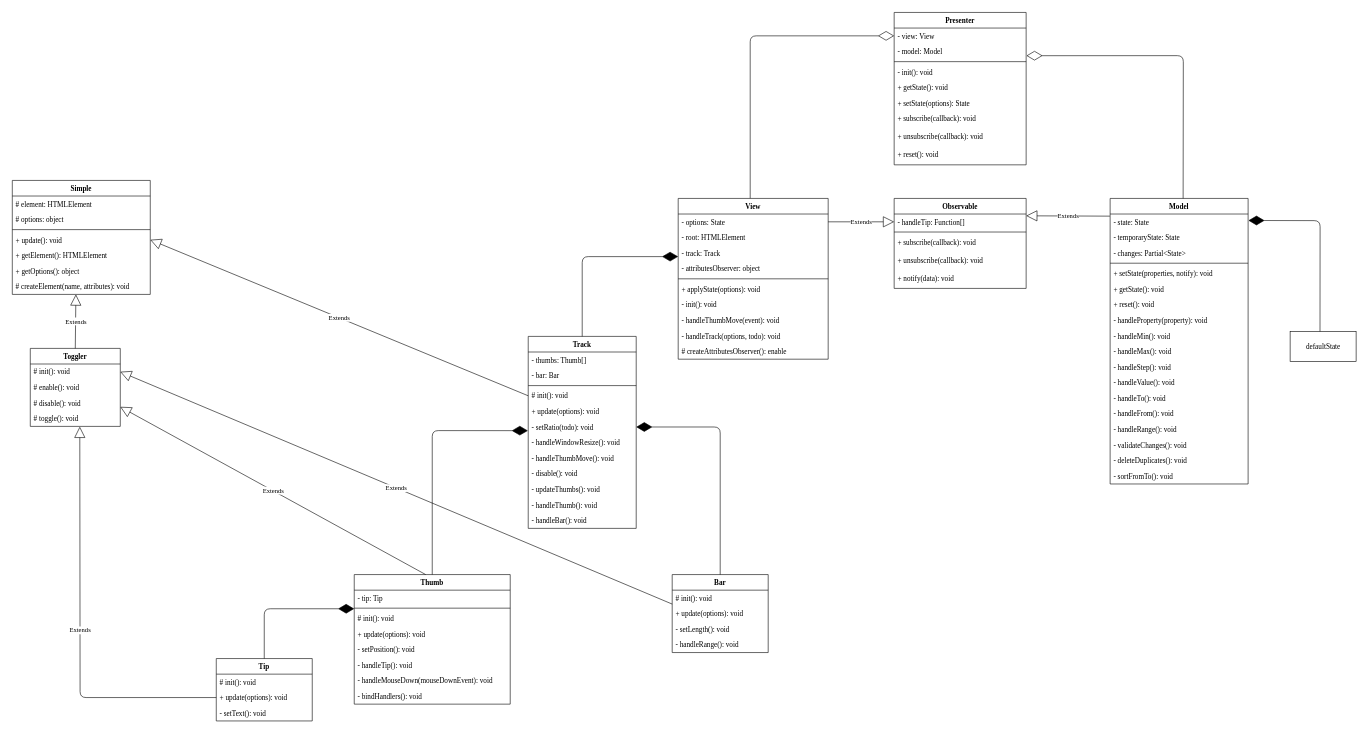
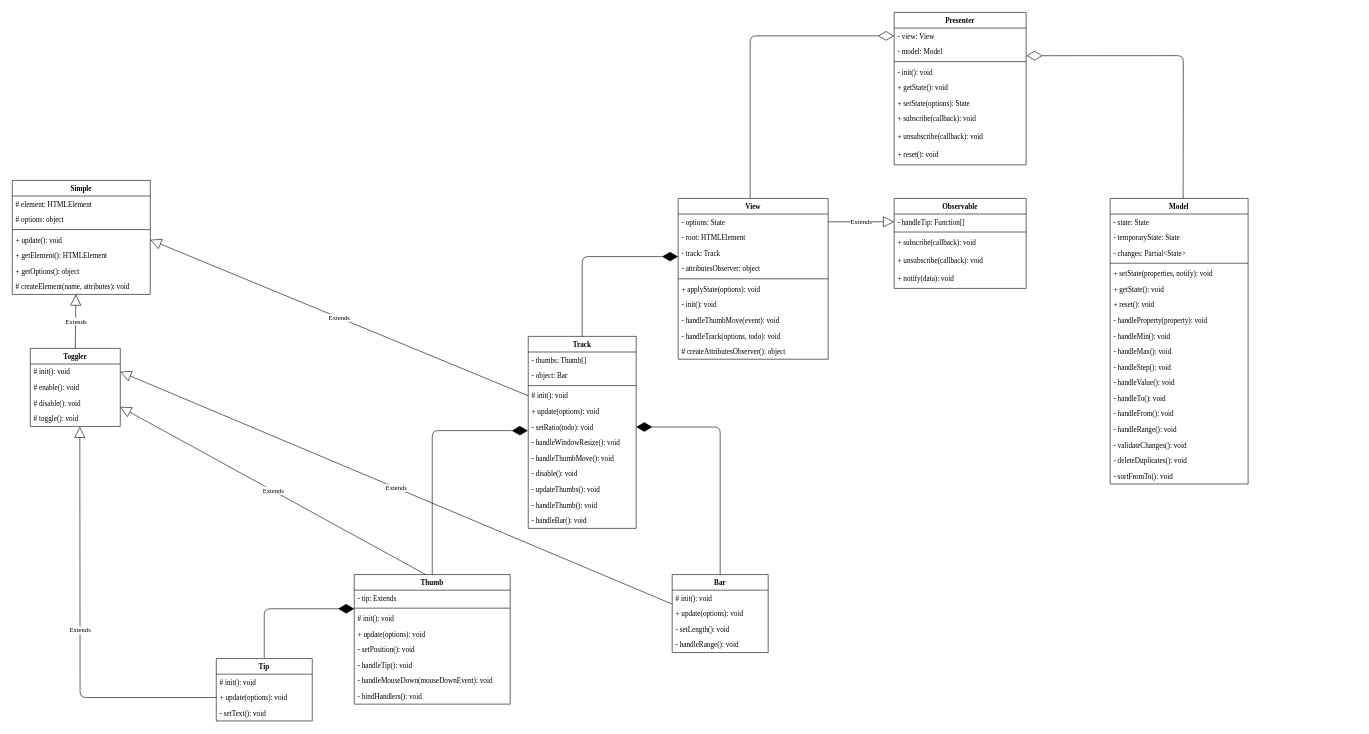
edge "- state: State" -> "- handleTip: Function[]": removed, label "Extends"
edge "defaultState" -> "- state: State": removed
node "defaultState": removed
node "# createAttributesObserver(): enable": label "# createAttributesObserver(): enable" -> "# createAttributesObserver(): object"
node "- bar: Bar": label "- bar: Bar" -> "- object: Bar"
node "- tip: Tip": label "- tip: Tip" -> "- tip: Extends"
